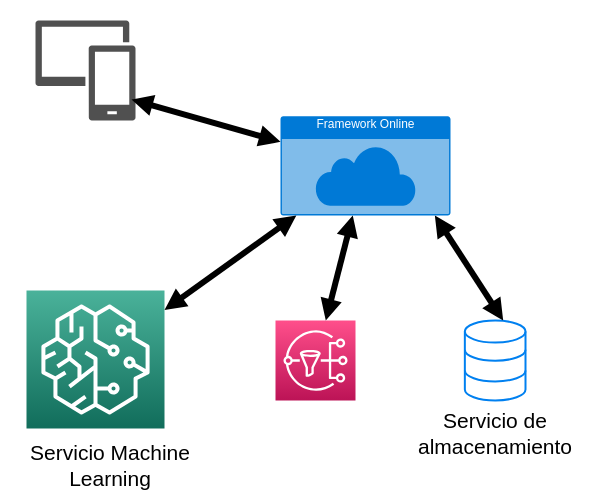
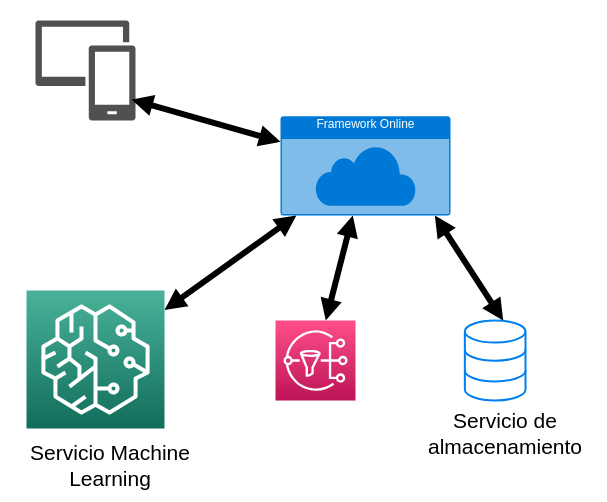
node "Servicio de almacenamiento": moved (496, 434) -> (506, 434)
